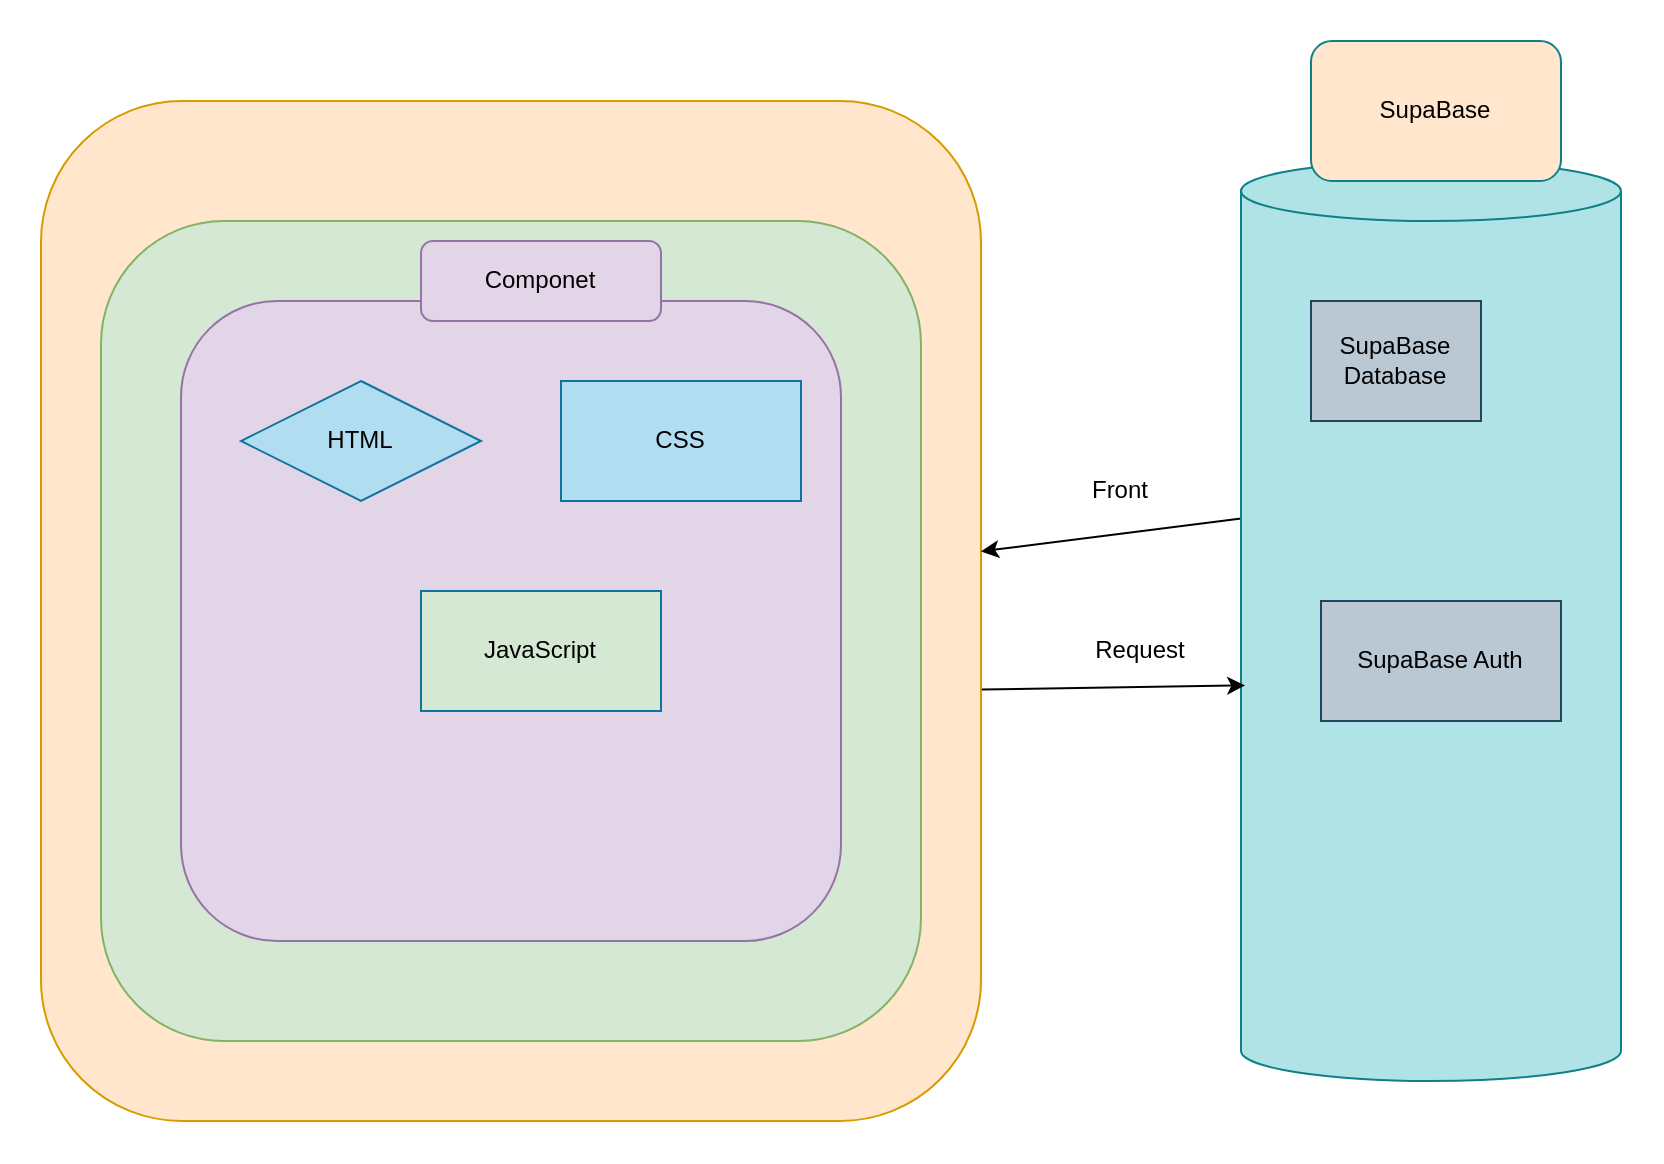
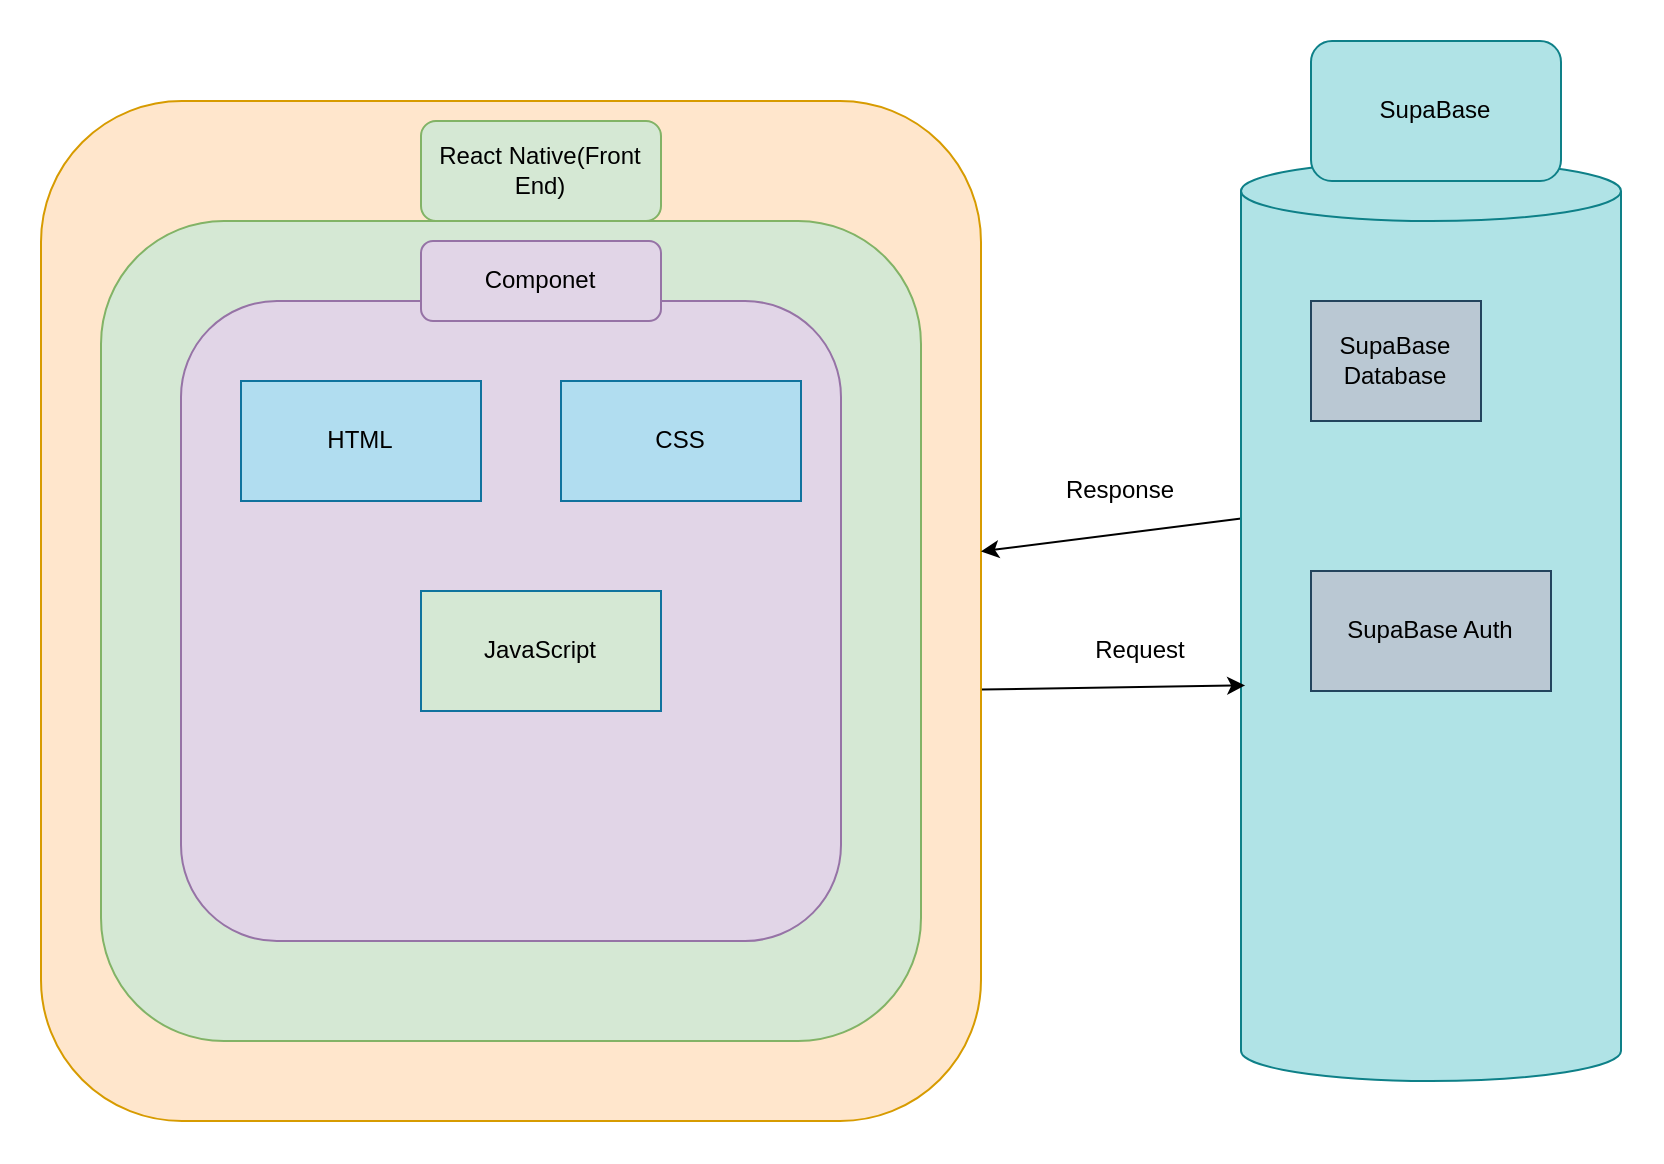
node "SupaBase": fillcolor #ffe6cc -> #b0e3e6
node "React Native(Front End)": added
node "HTML": shape diamond -> rectangle
node "Front": label "Front" -> "Response"
node "SupaBase Auth": moved (1441, 661) -> (1431, 631)
